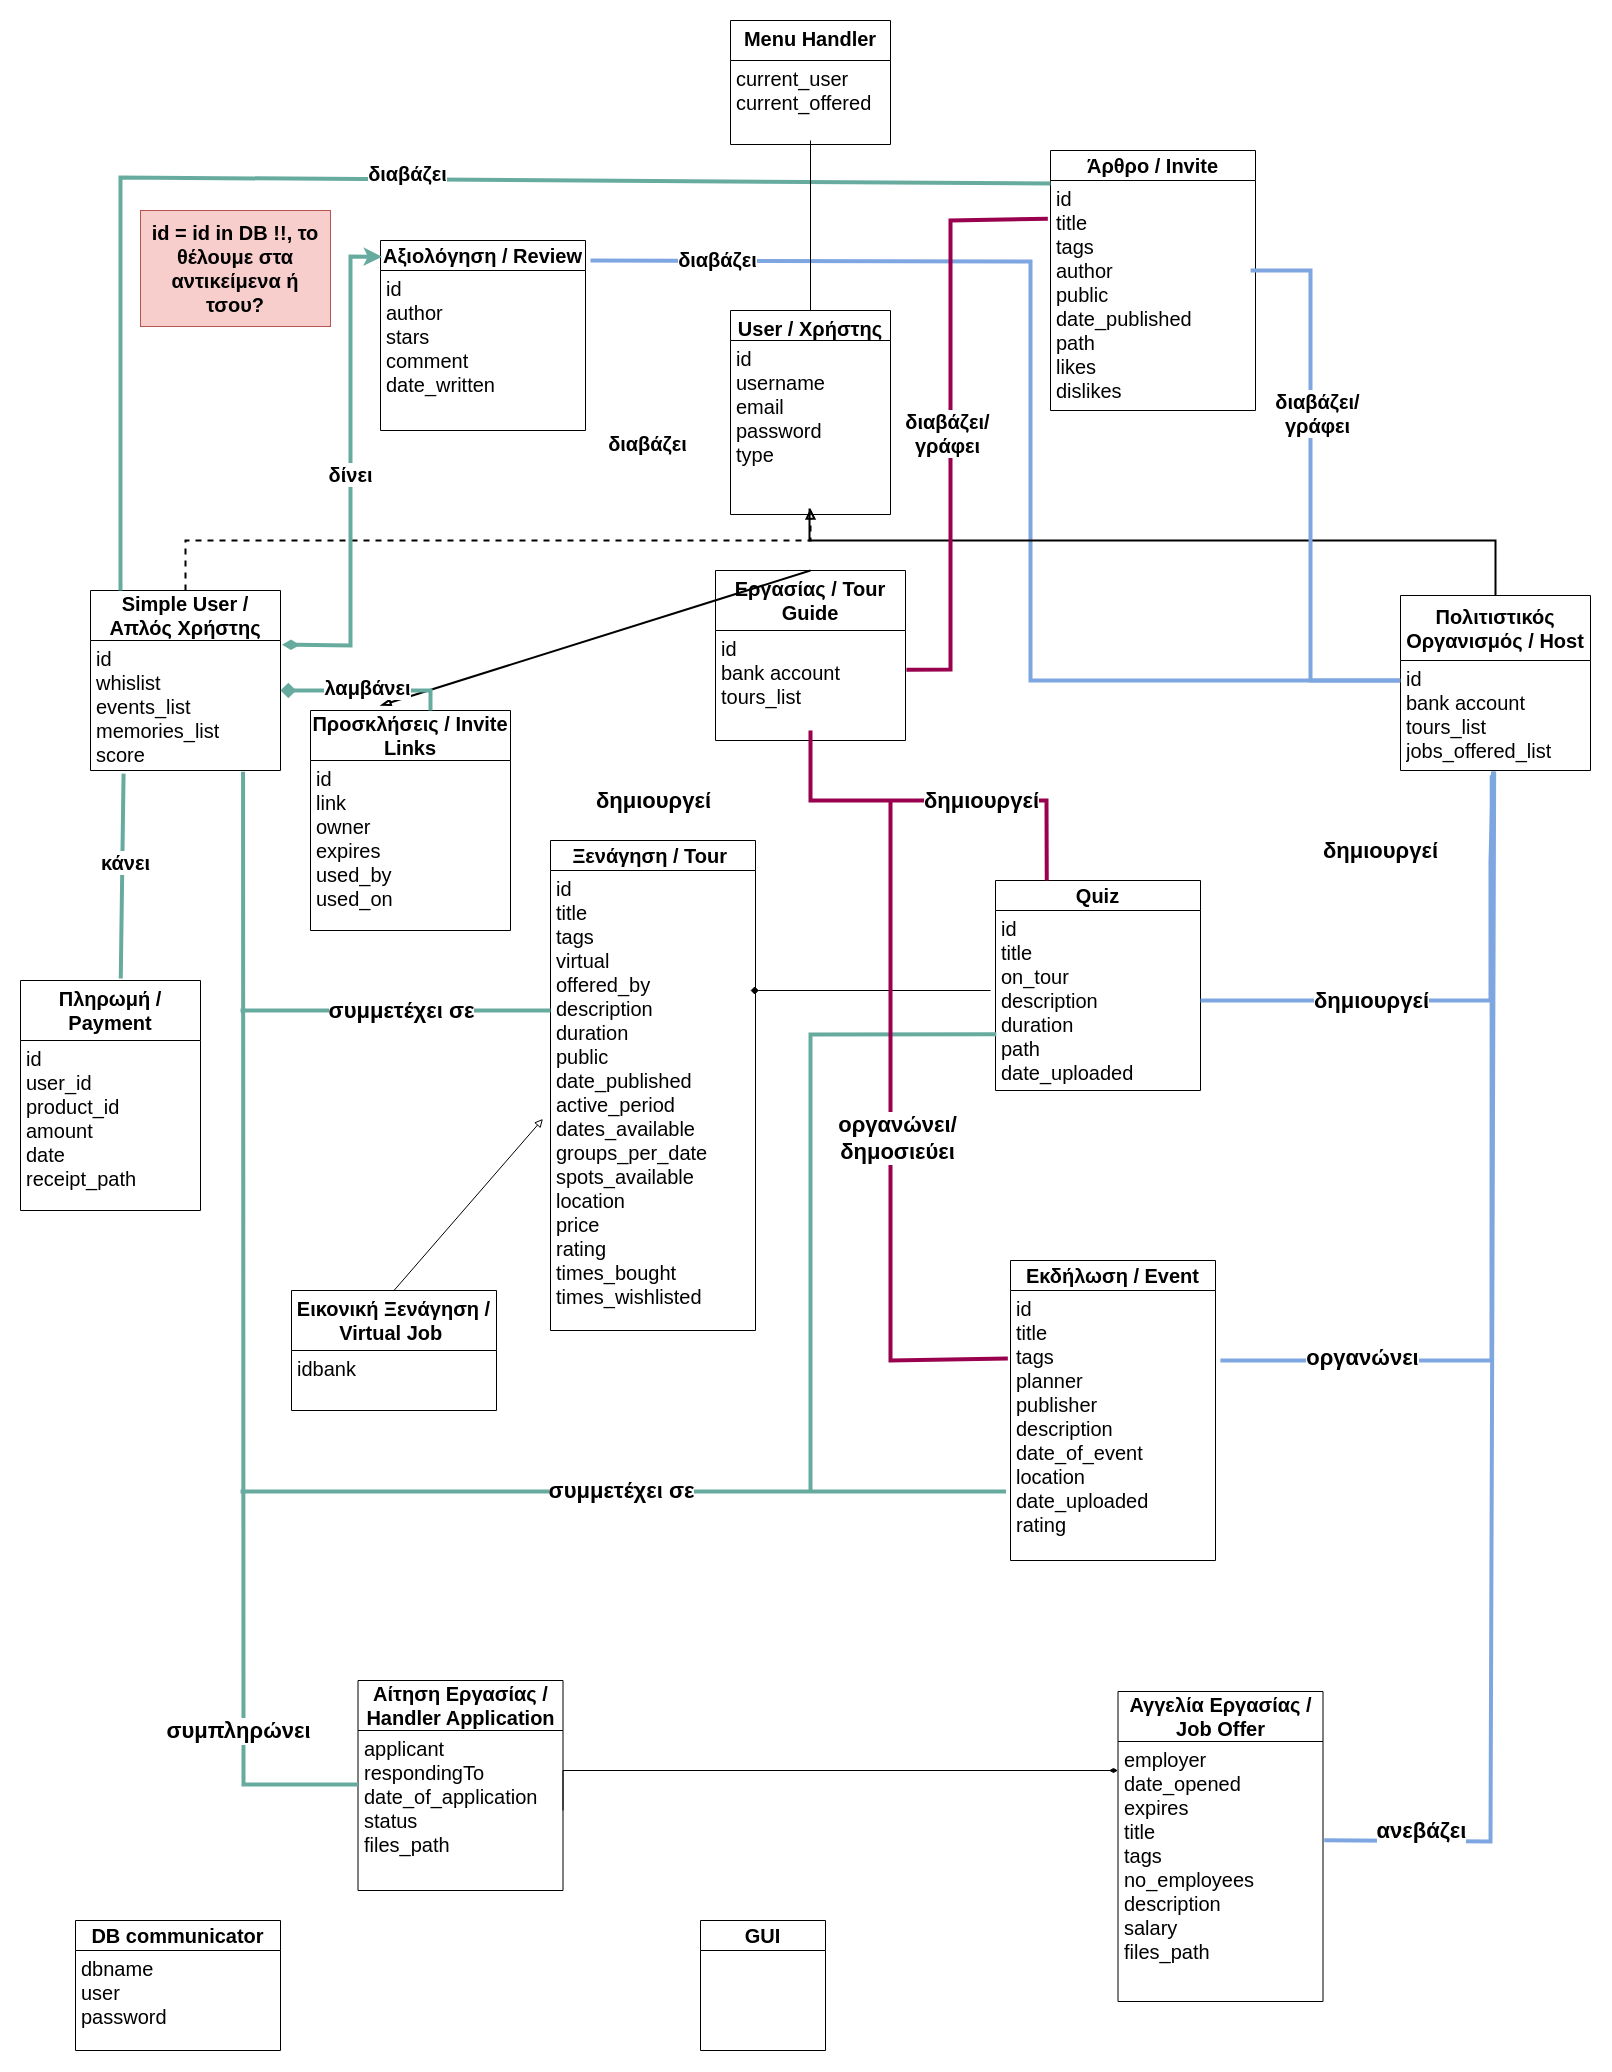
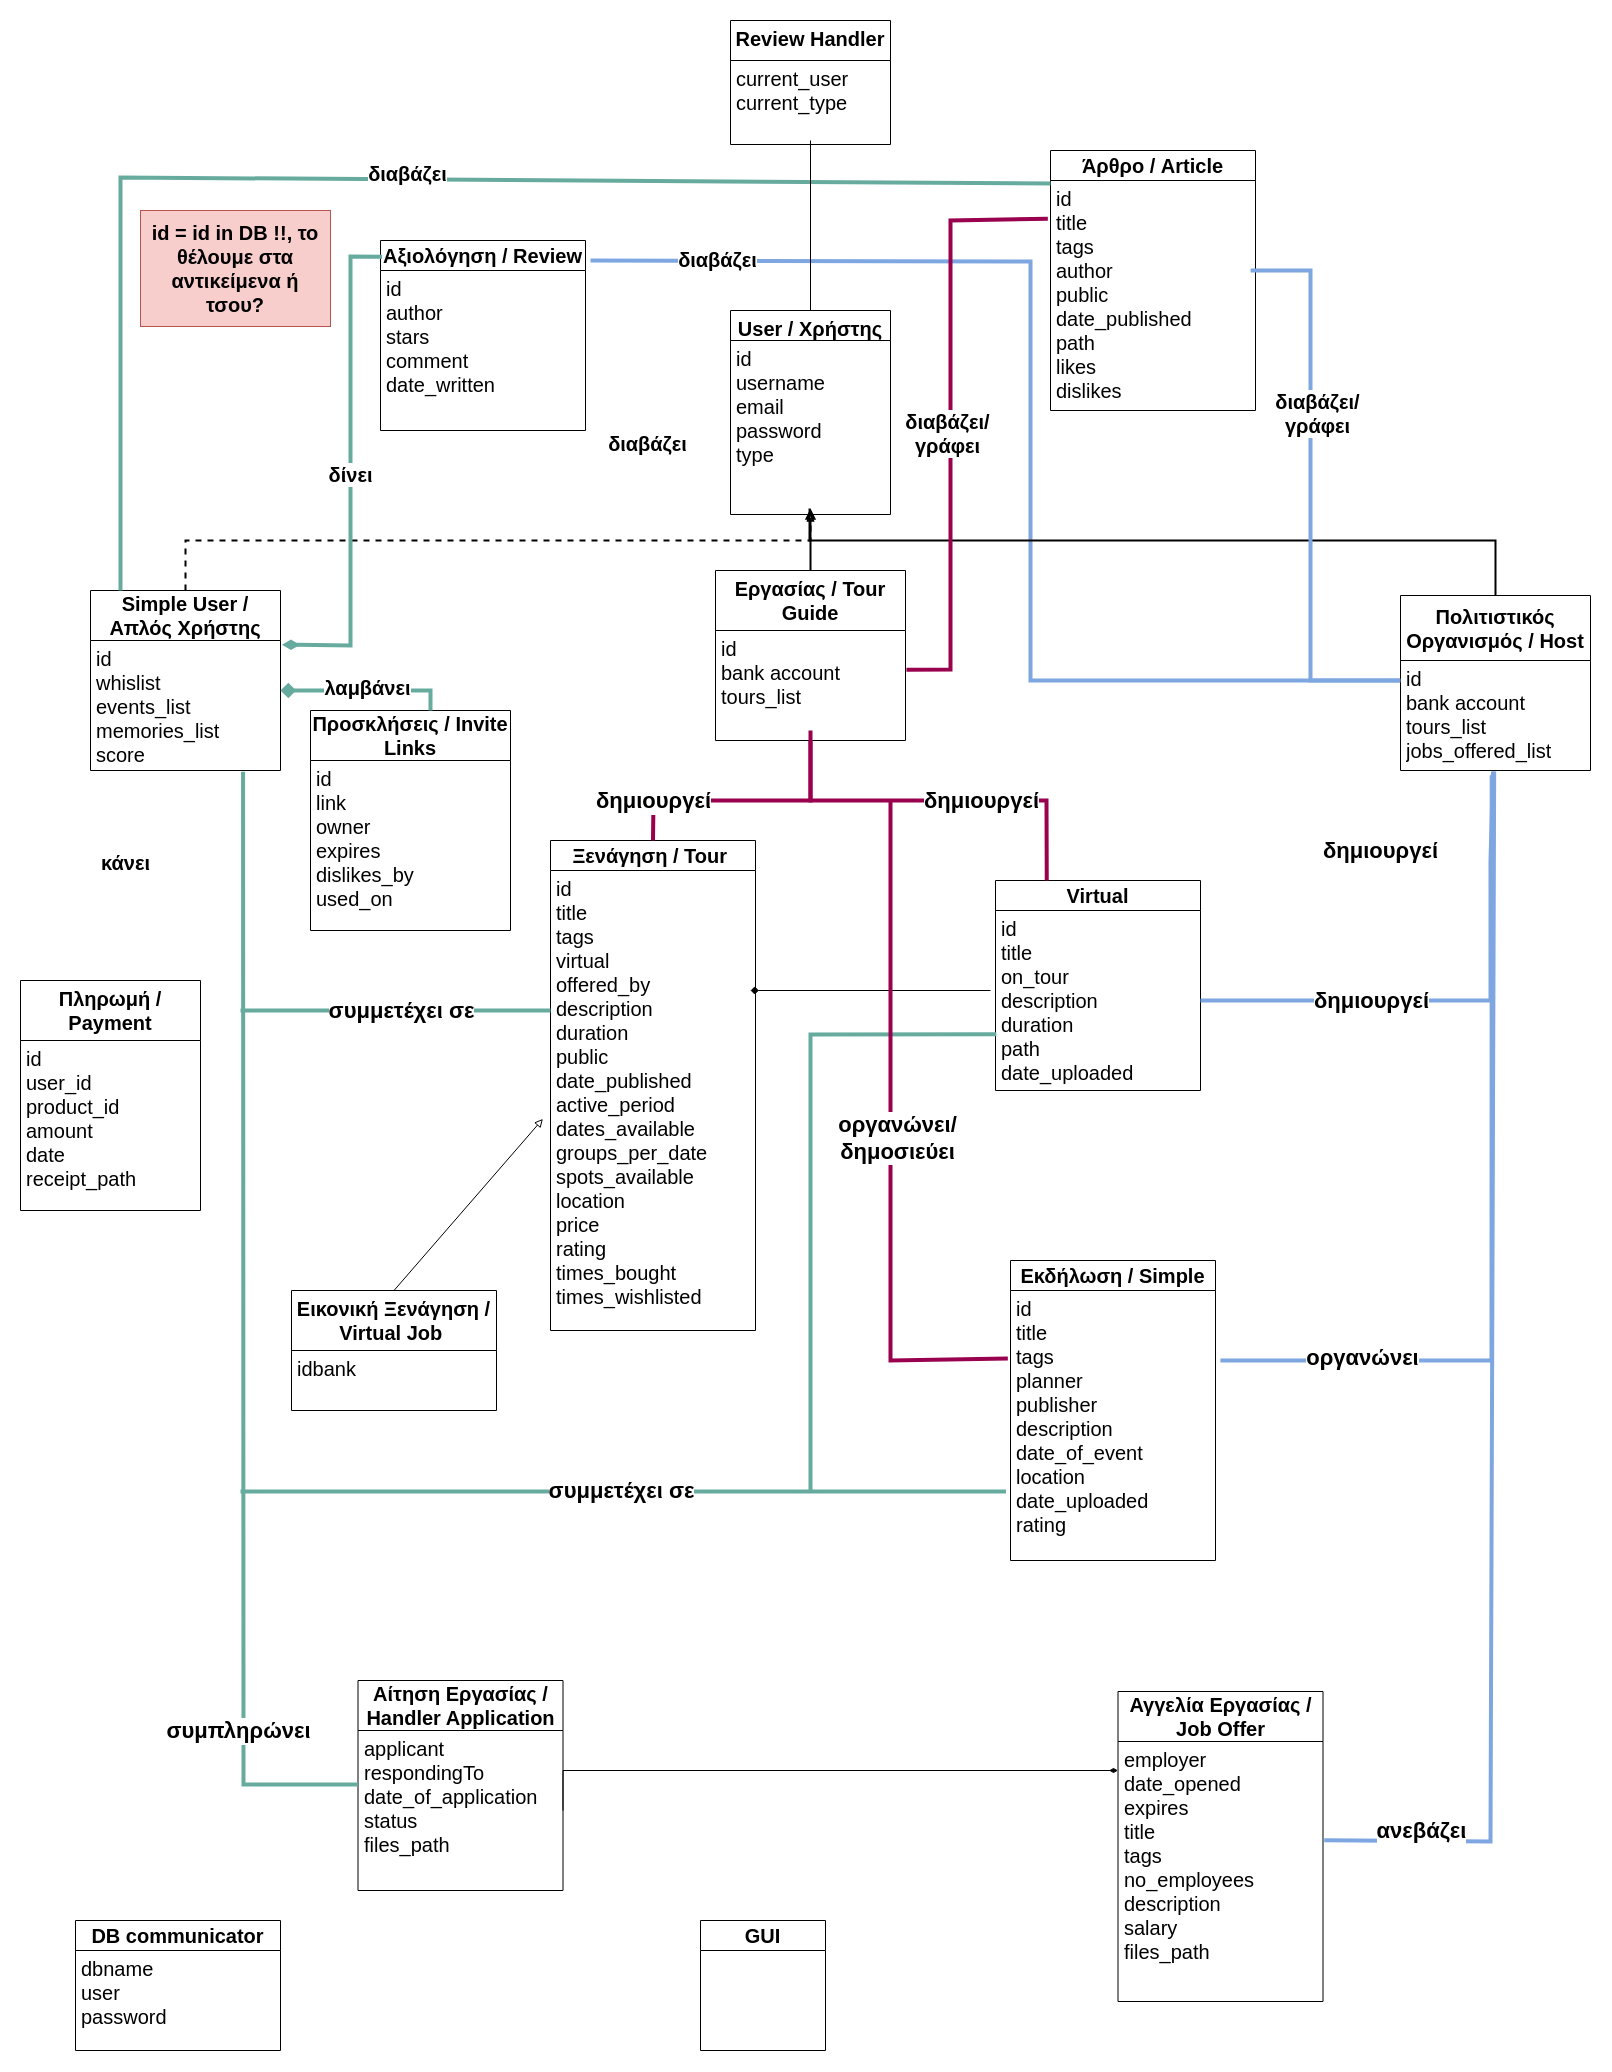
node "Menu Handler": label "Menu Handler" -> "Review Handler"
node "current_user current_offered": label "current_user current_offered" -> "current_user current_type"
node "Άρθρο / Invite": label "Άρθρο / Invite" -> "Άρθρο / Article"
edge "Aξιολόγηση / Review" -- "idwhislistevents_listmemories_list score": arrowhead classic -> none
edge "Εργασίας / Tour Guide" -> "λαμβάνει": now "Εργασίας / Tour Guide" -> "id username email password type"
edge "idbank accounttours_list" -- "Ξενάγηση / Tour": added
node "idlinkownerexpiresused_byused_on": label "idlinkownerexpiresused_byused_on" -> "idlinkownerexpiresdislikes_byused_on"
node "Quiz": label "Quiz" -> "Virtual"
edge "idwhislistevents_listmemories_list score" -- "Πληρωμή / Payment": removed
node "Εκδήλωση / Event": label "Εκδήλωση / Event" -> "Εκδήλωση / Simple"
